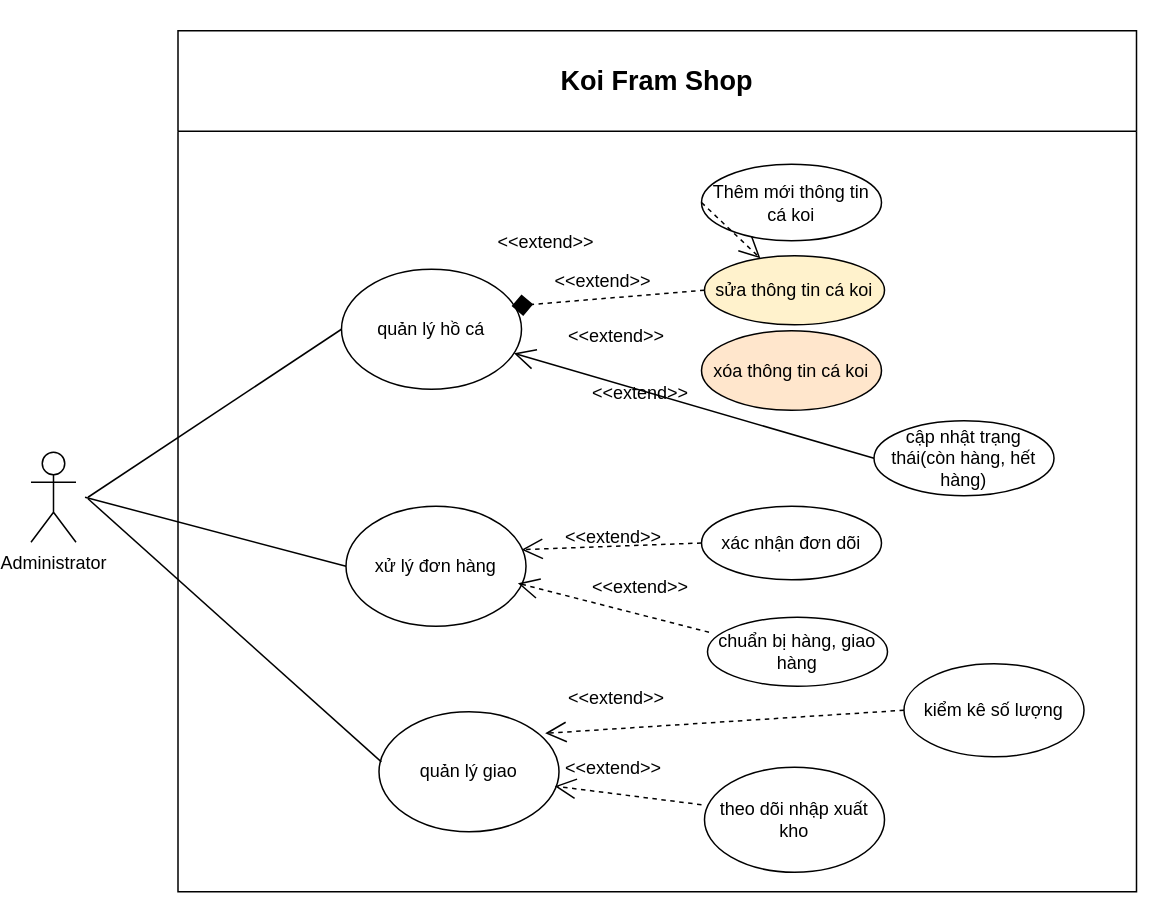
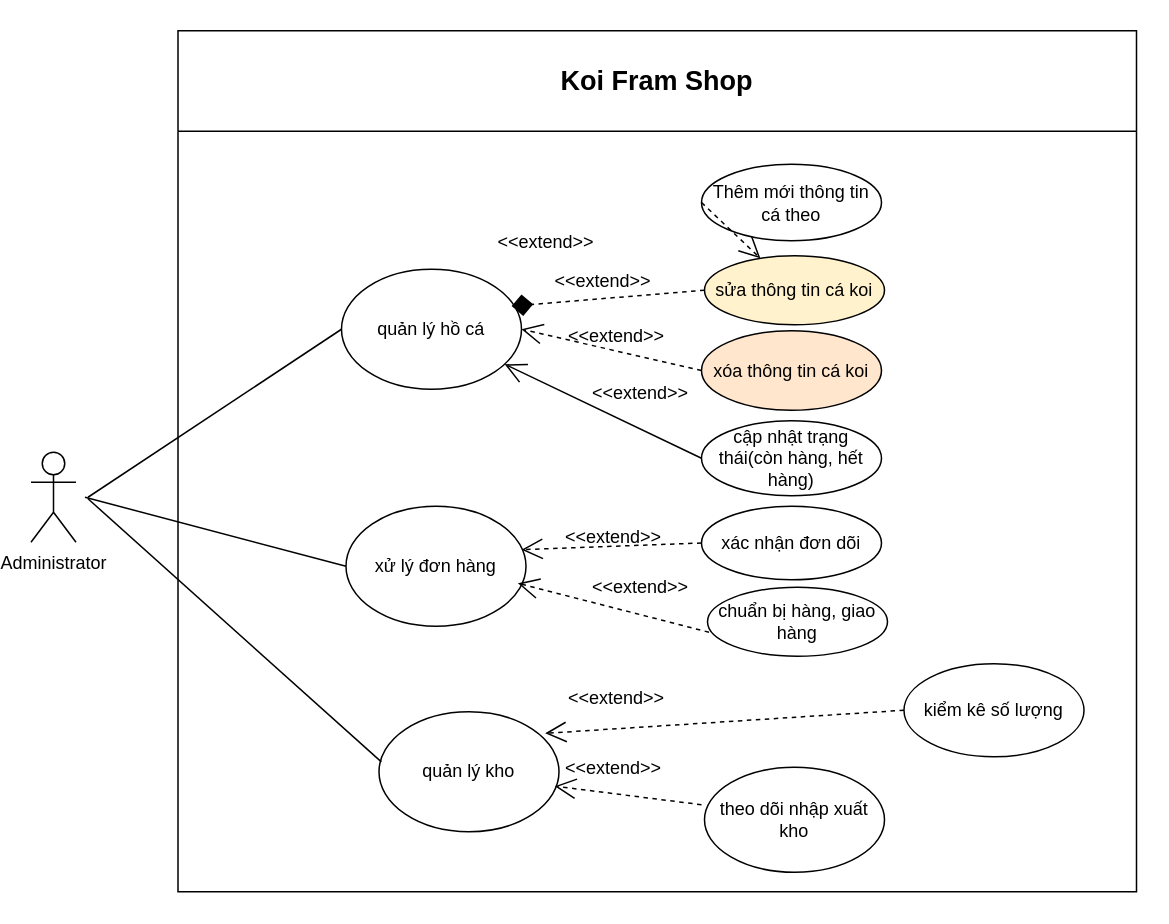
node "Thêm mới thông tin cá koi": label "Thêm mới thông tin cá koi" -> "Thêm mới thông tin cá theo"
edge "xóa thông tin cá koi" -> "quản lý hồ cá": added
node "cập nhật trạng thái(còn hàng, hết hàng)": moved (964, 458) -> (791, 458)
node "chuẩn bị hàng, giao hàng": moved (797, 652) -> (797, 622)
node "quản lý giao": label "quản lý giao" -> "quản lý kho"
